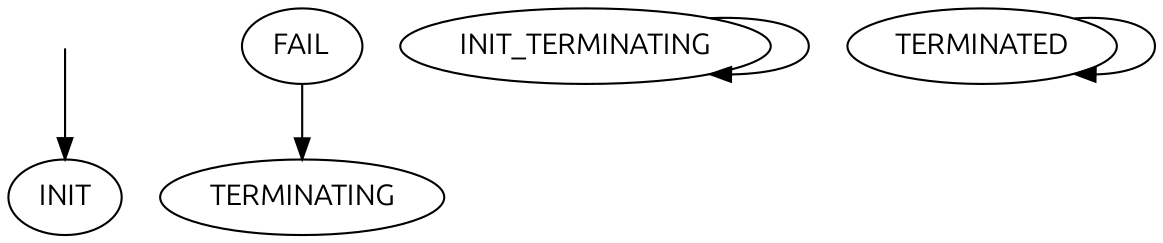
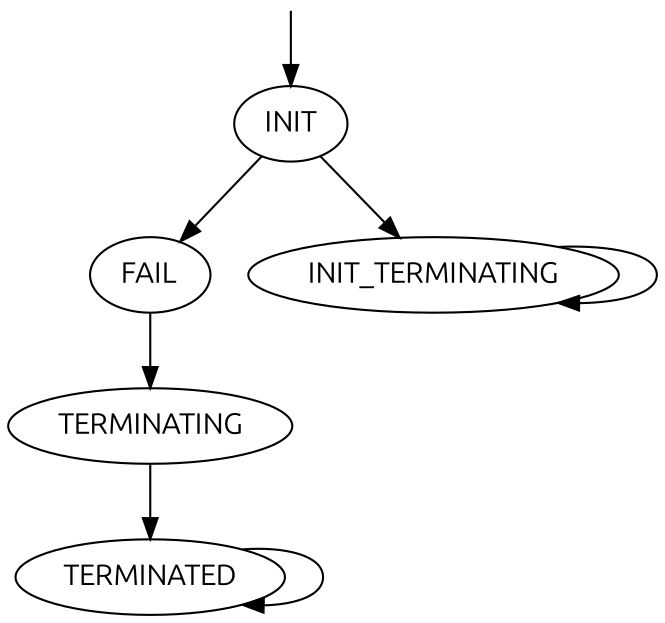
edge "INIT" -> "INIT_TERMINATING": added
edge "INIT" -> "FAIL": added
edge "TERMINATING" -> "TERMINATED": added
